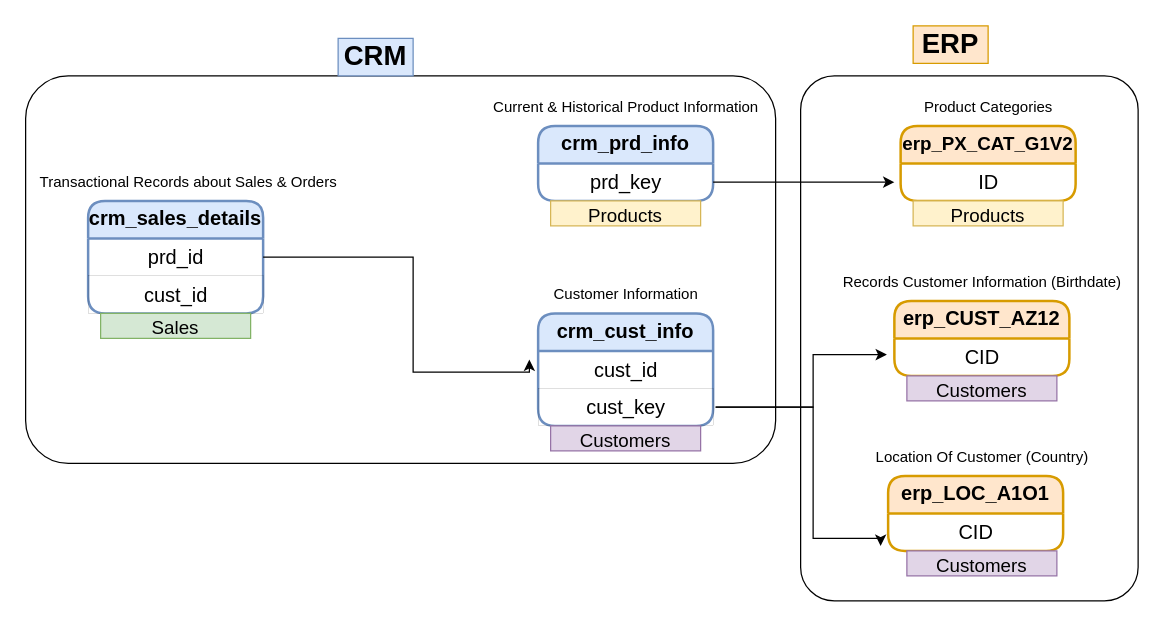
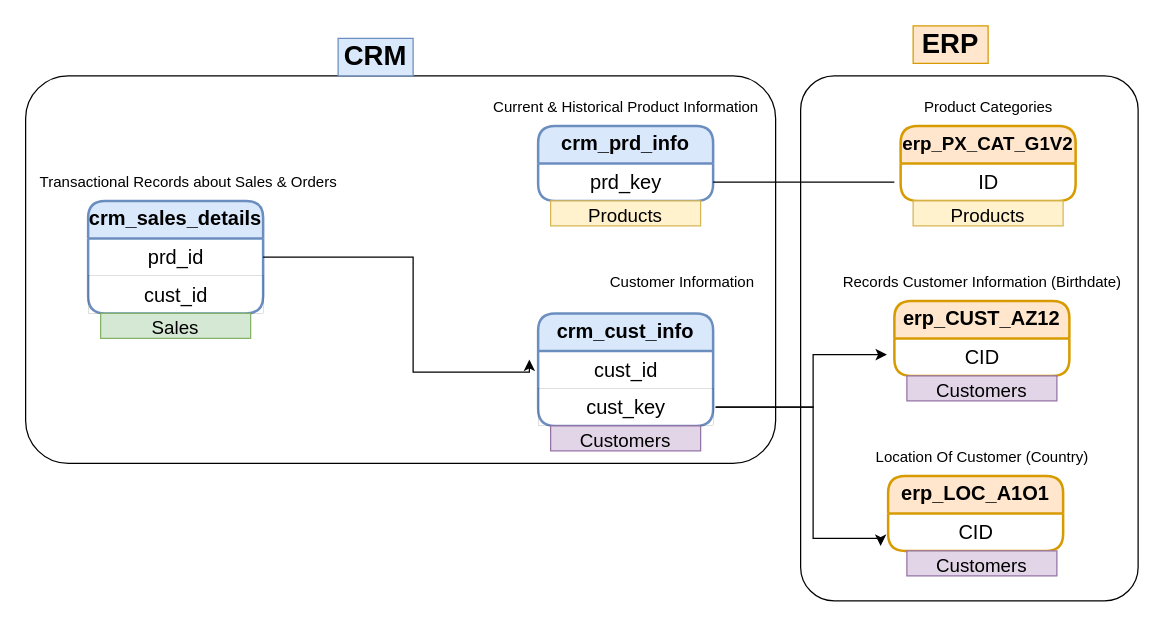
edge "prd_key" -> "ID": arrowhead classic -> none
node "Customer Information": moved (626, 294) -> (682, 282)
